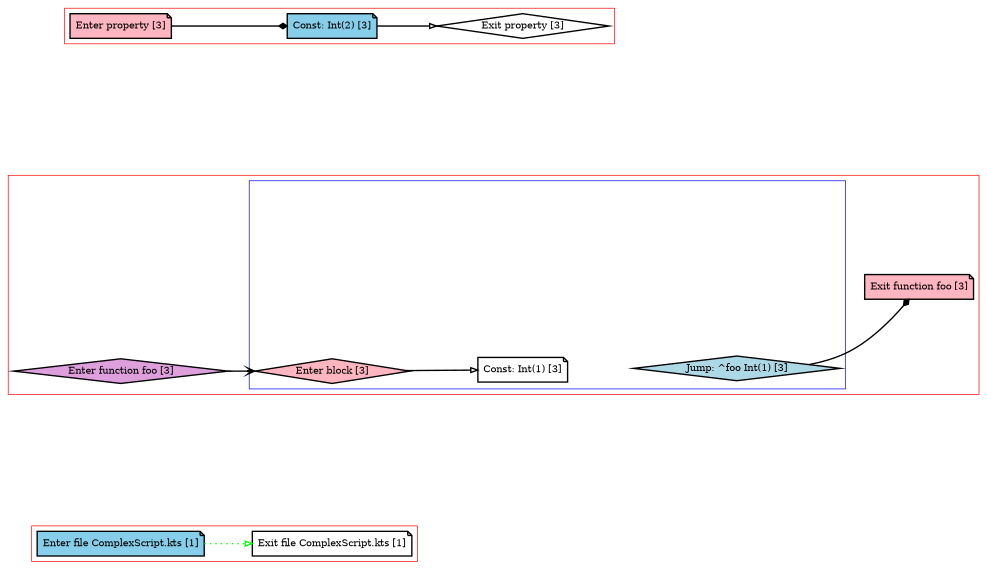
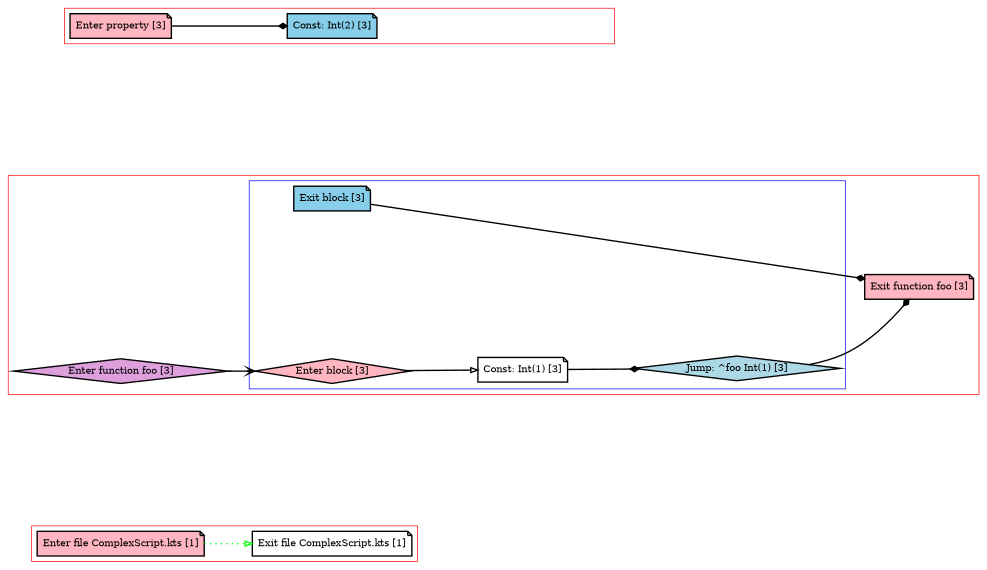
node "Exit property [3]": removed
node "Exit block [3]": added
edge "Const: Int(1) [3]" -> "Jump: ^foo Int(1) [3]": added
node "Enter file ComplexScript.kts [1]": fillcolor skyblue -> lightpink
